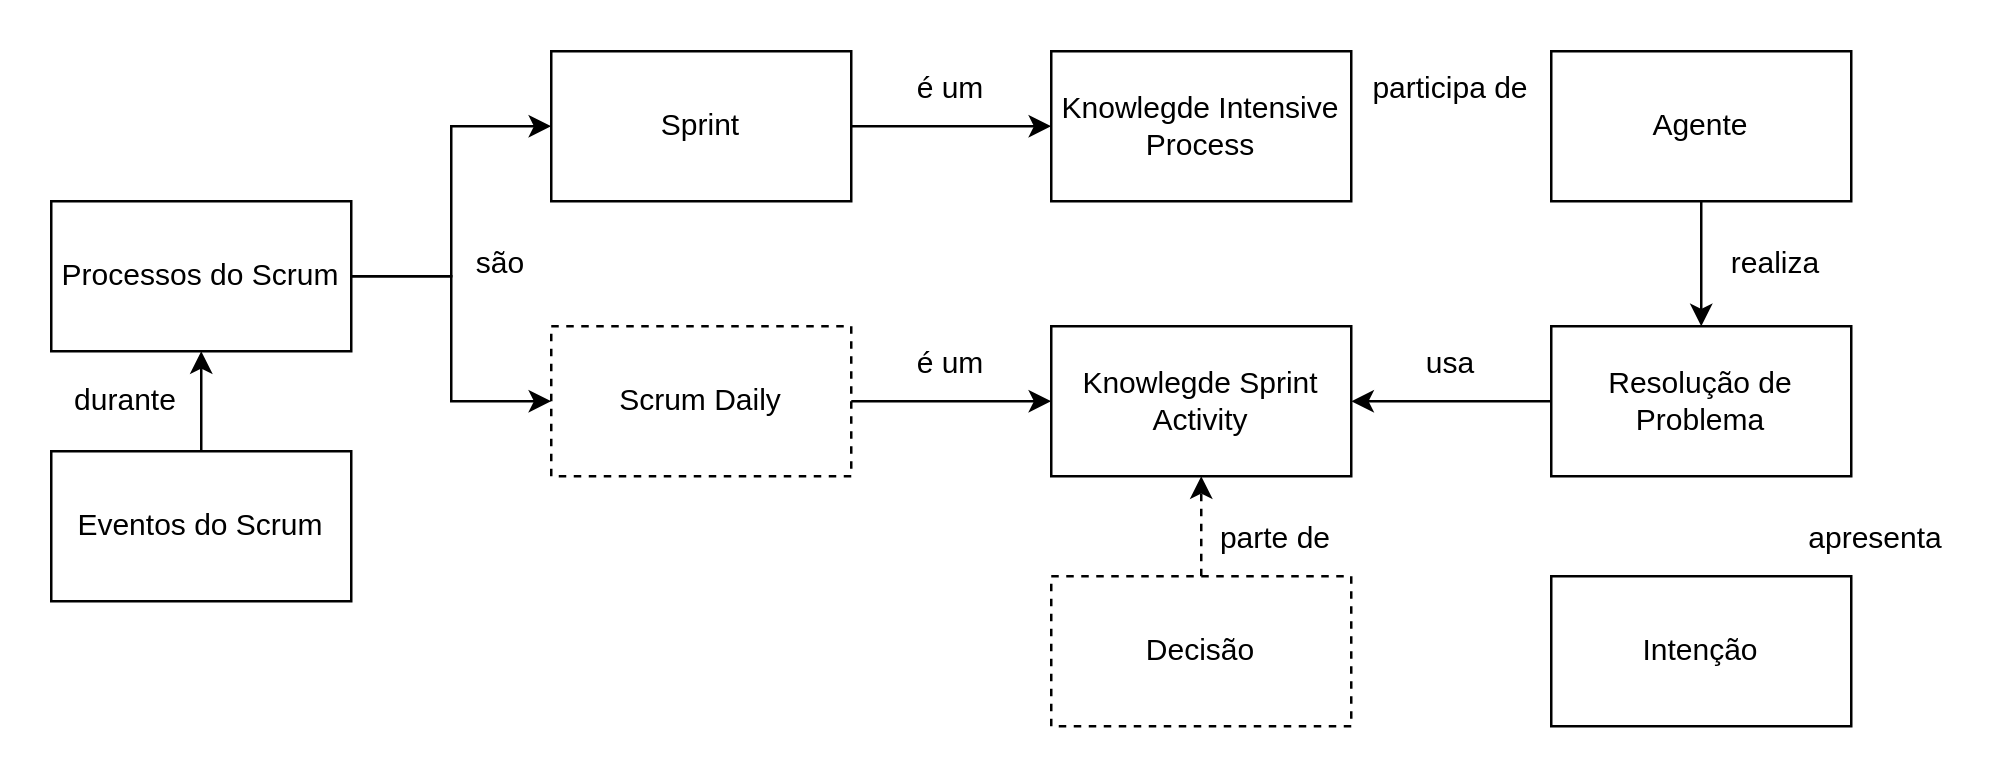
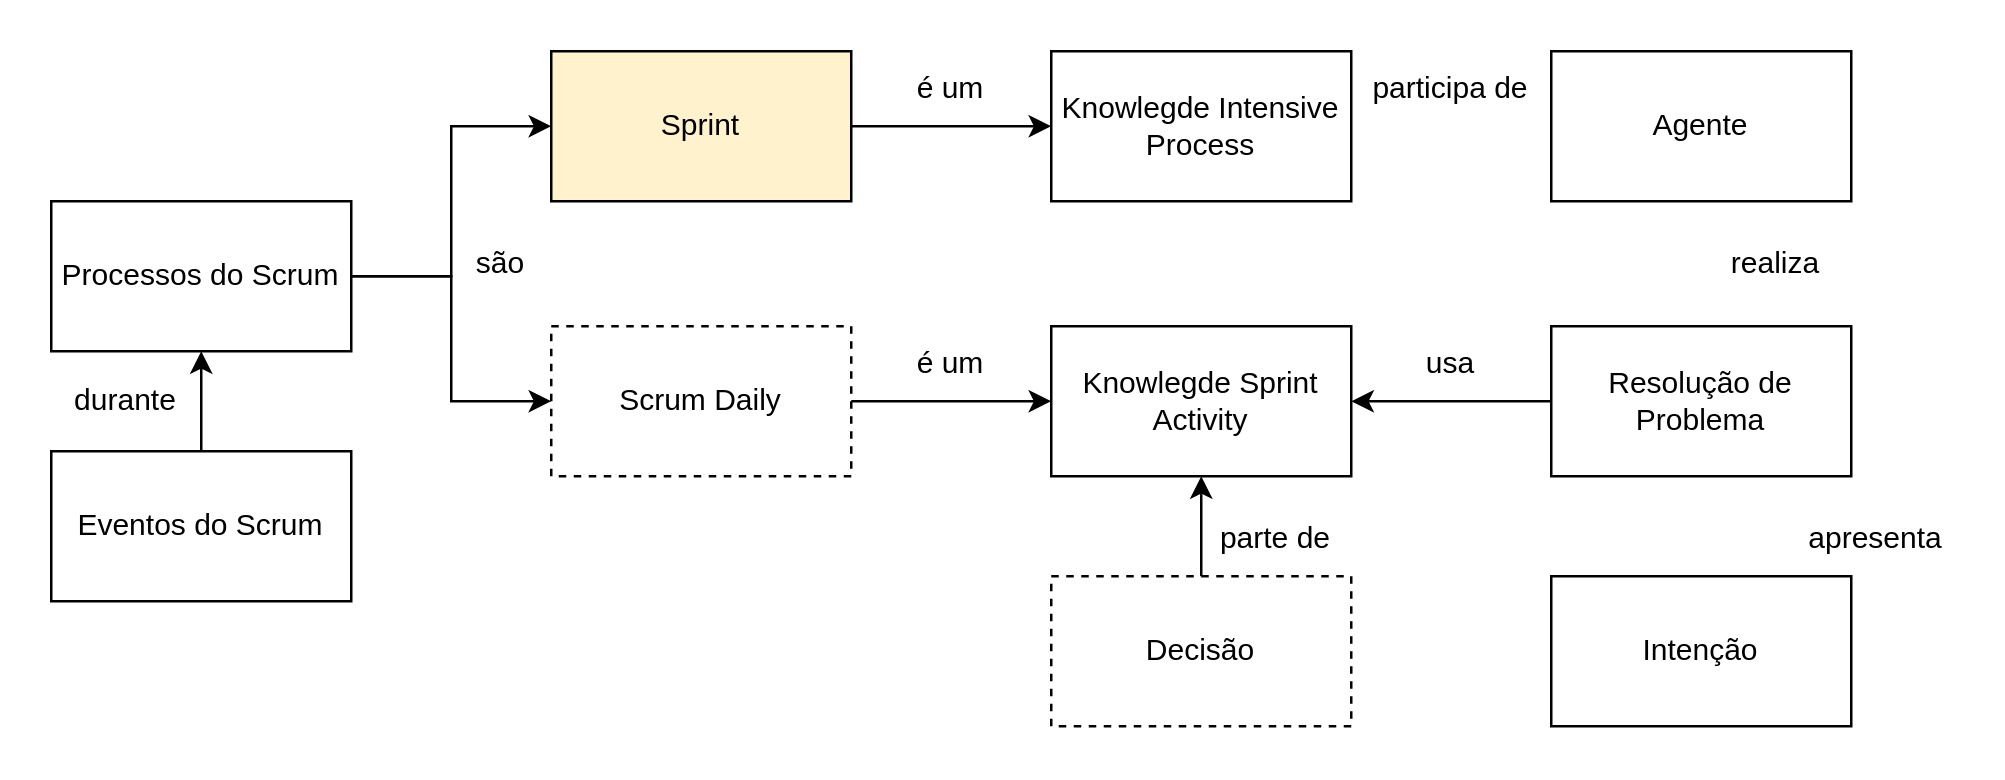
node "Sprint": fillcolor #ffffff -> #fff2cc
edge "Agente" -> "Resolução de Problema": removed
edge "Decisão" -> "Knowlegde Sprint Activity": style dashed -> solid
